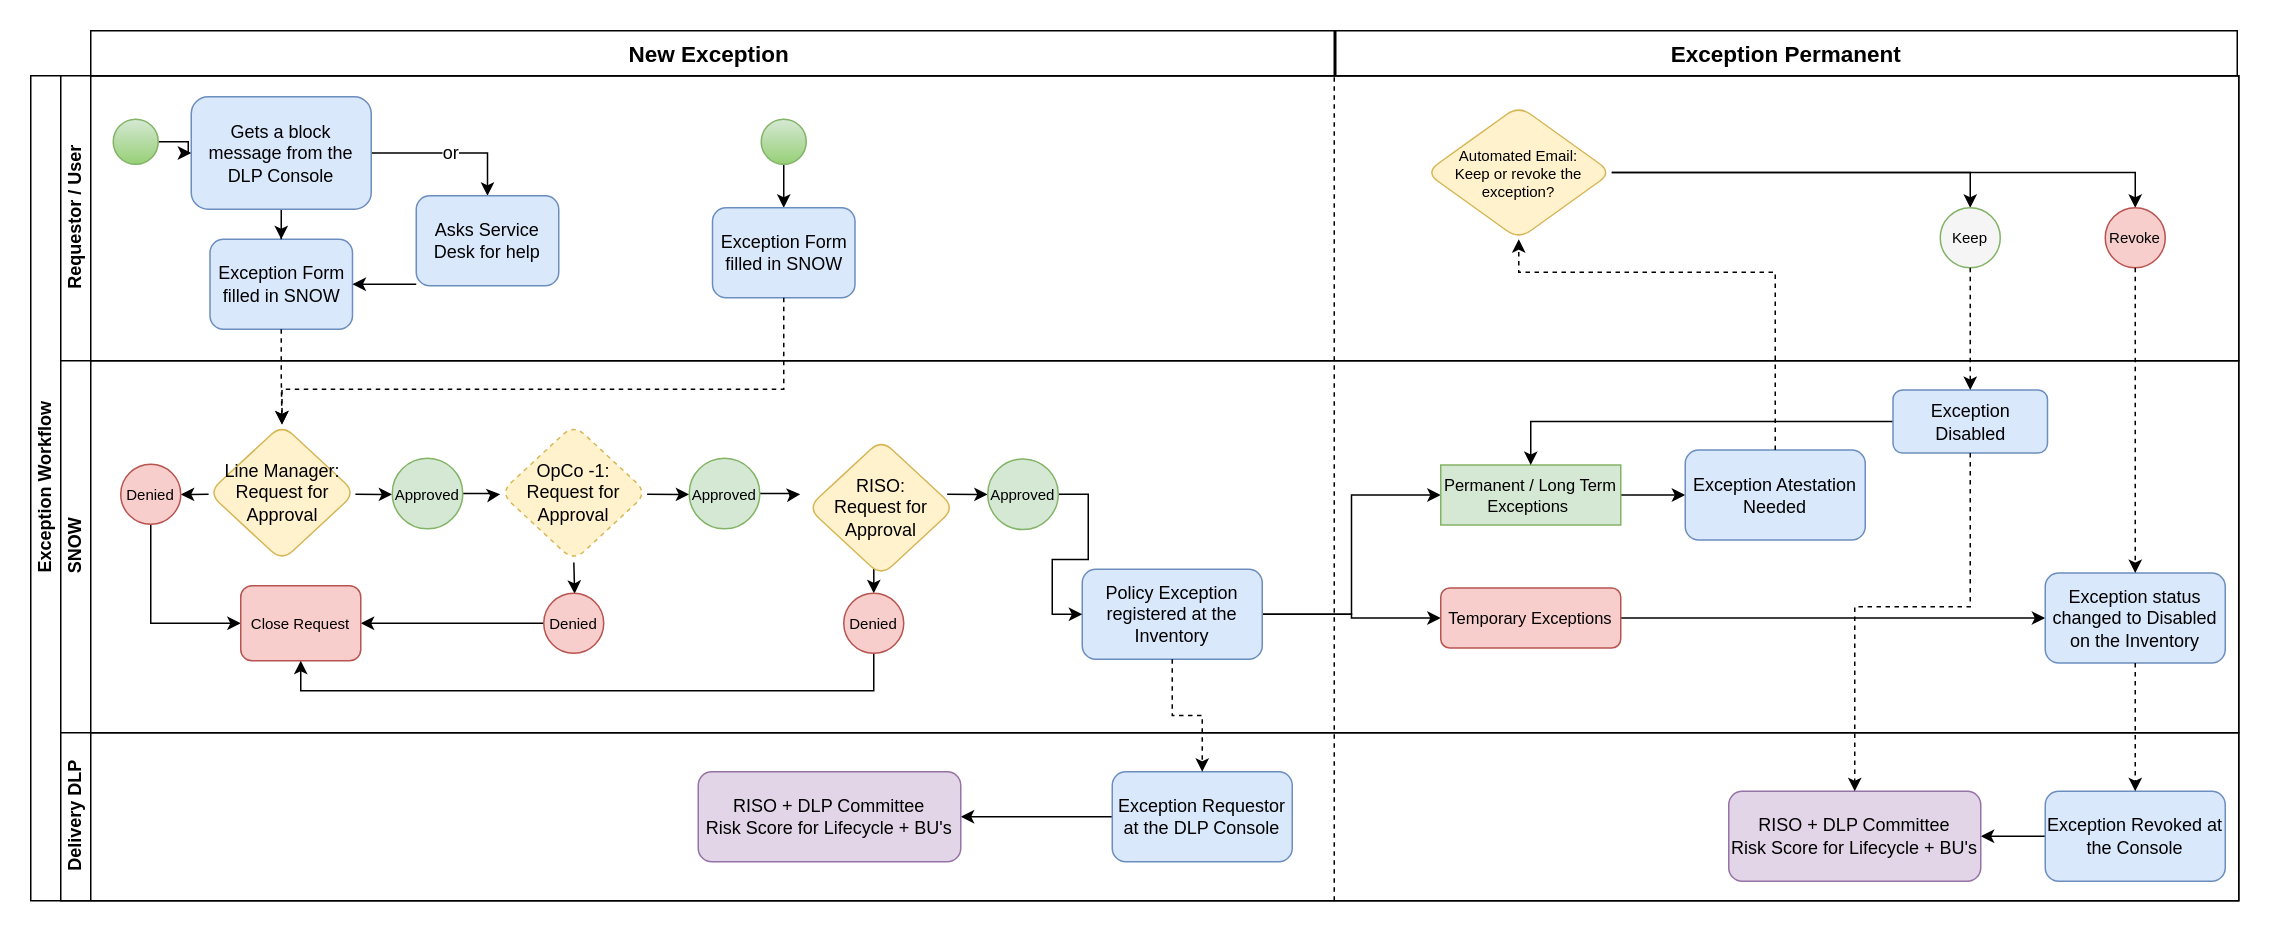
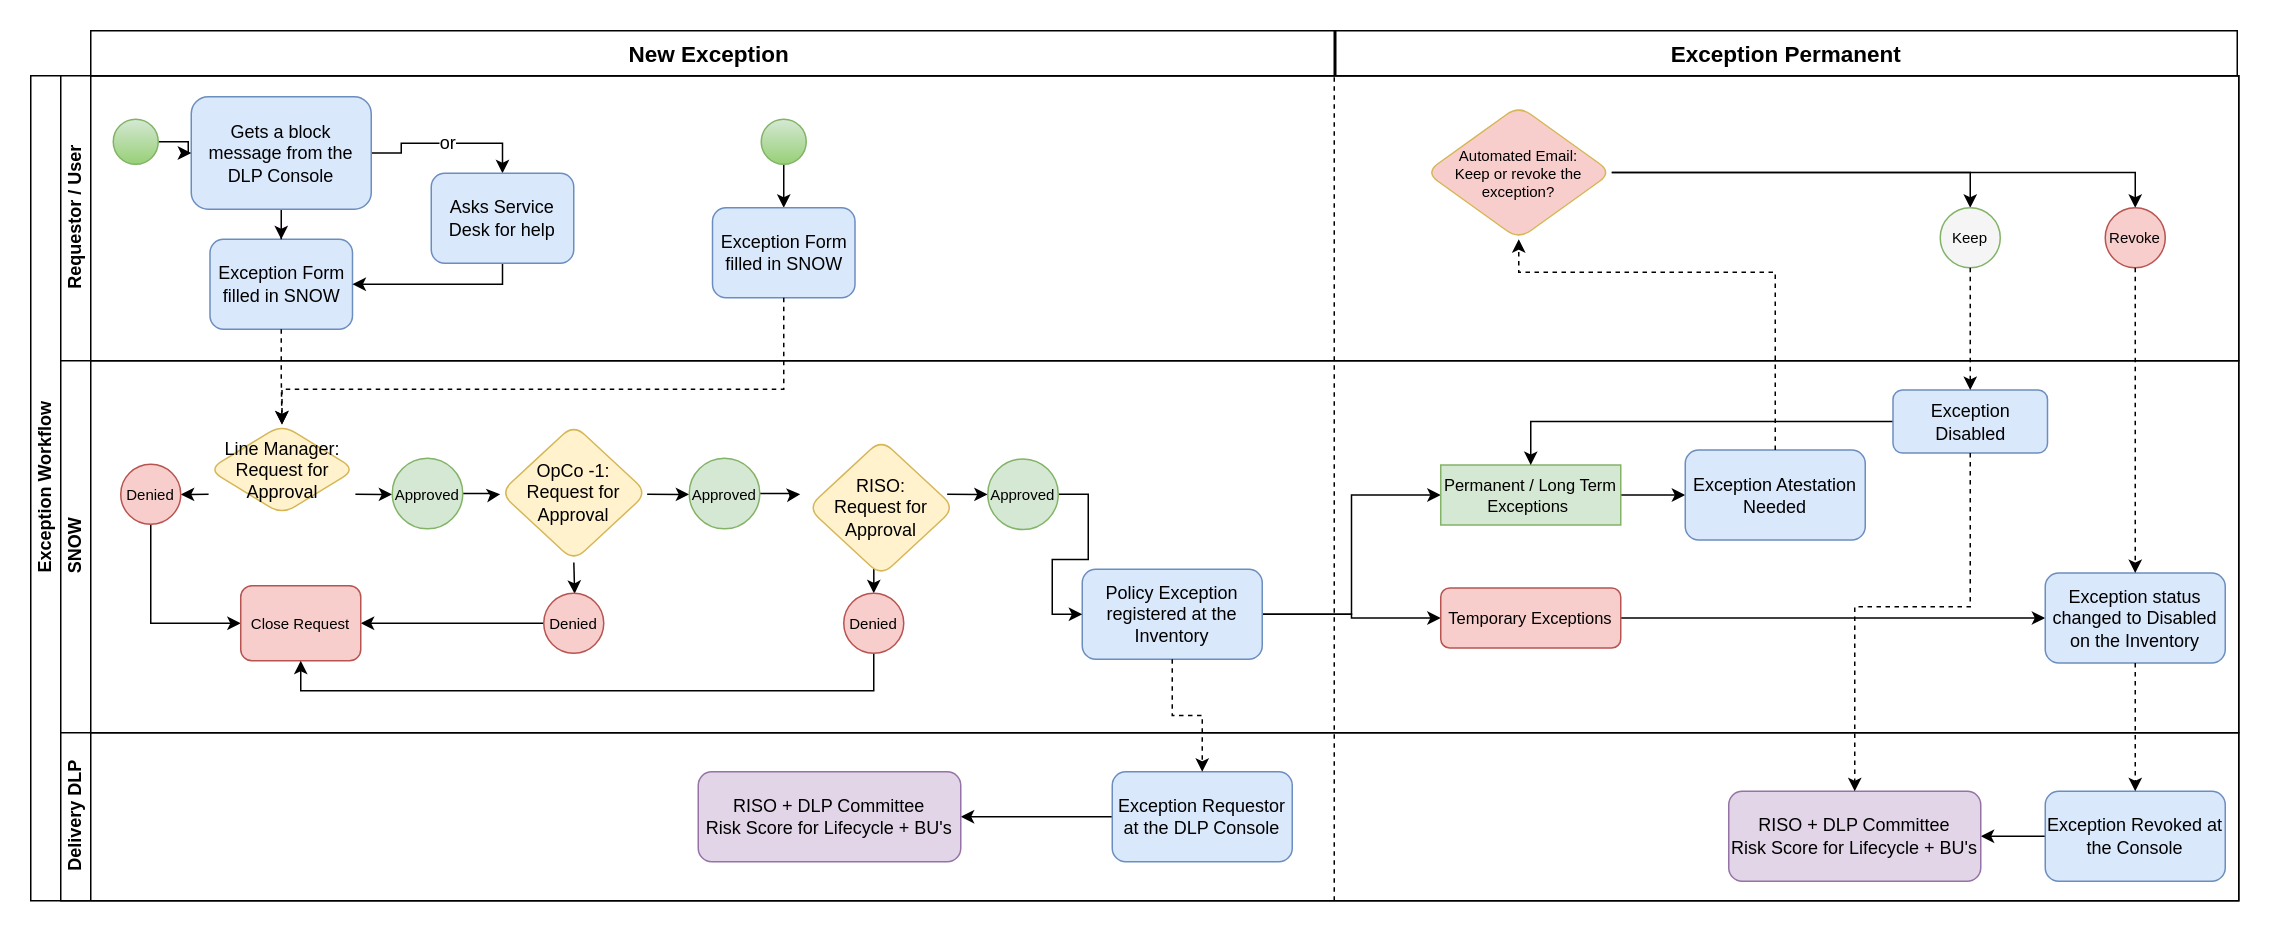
node "Automated Email: Keep or revoke the exception?": fillcolor #fff2cc -> #f8cecc
node "Asks Service Desk for help": moved (488, 241) -> (503, 218)
node "Line Manager: Request for Approval": size 147x137 -> 147x90
node "OpCo -1: Request for Approval": style dashed -> solid
